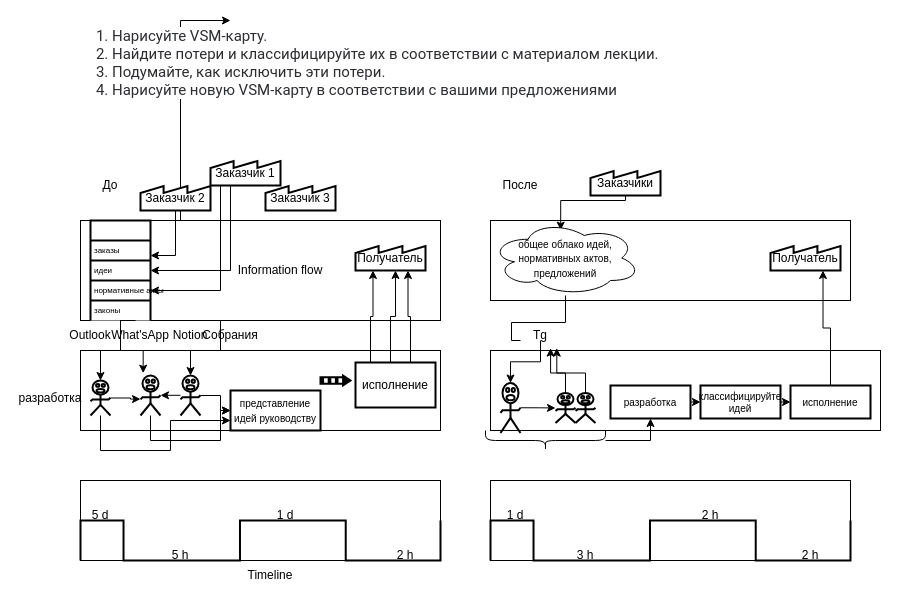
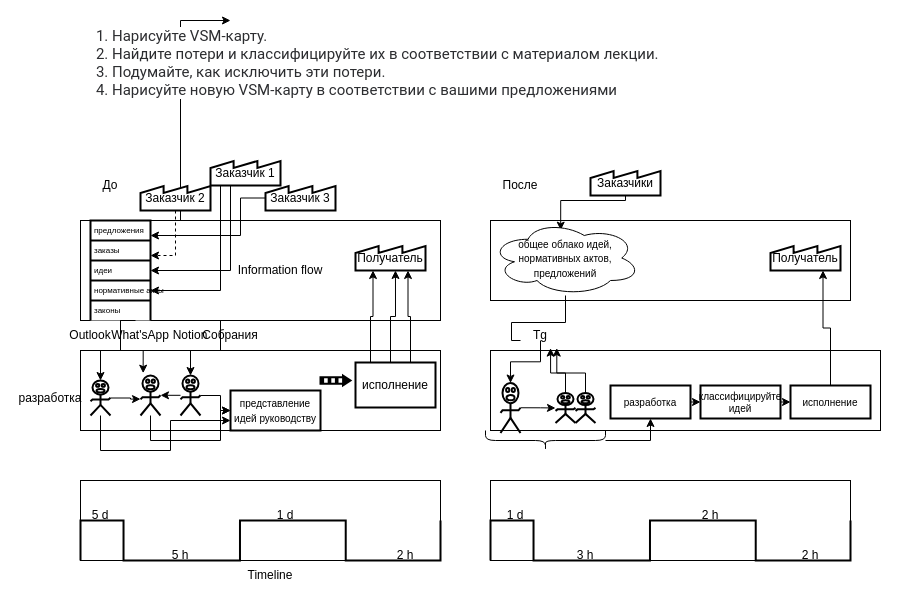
node "предложения": added
edge "Заказчик 3" -> "предложения": added
edge "Заказчик 2" -> "заказы": style solid -> dashed
